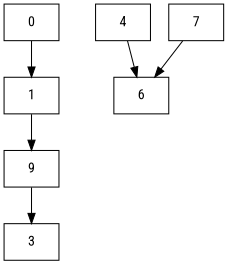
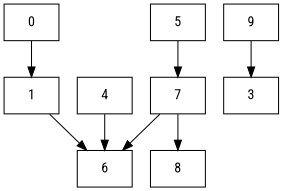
node "5": added
edge "1" -> "9": now "1" -> "6"
node "8": added
